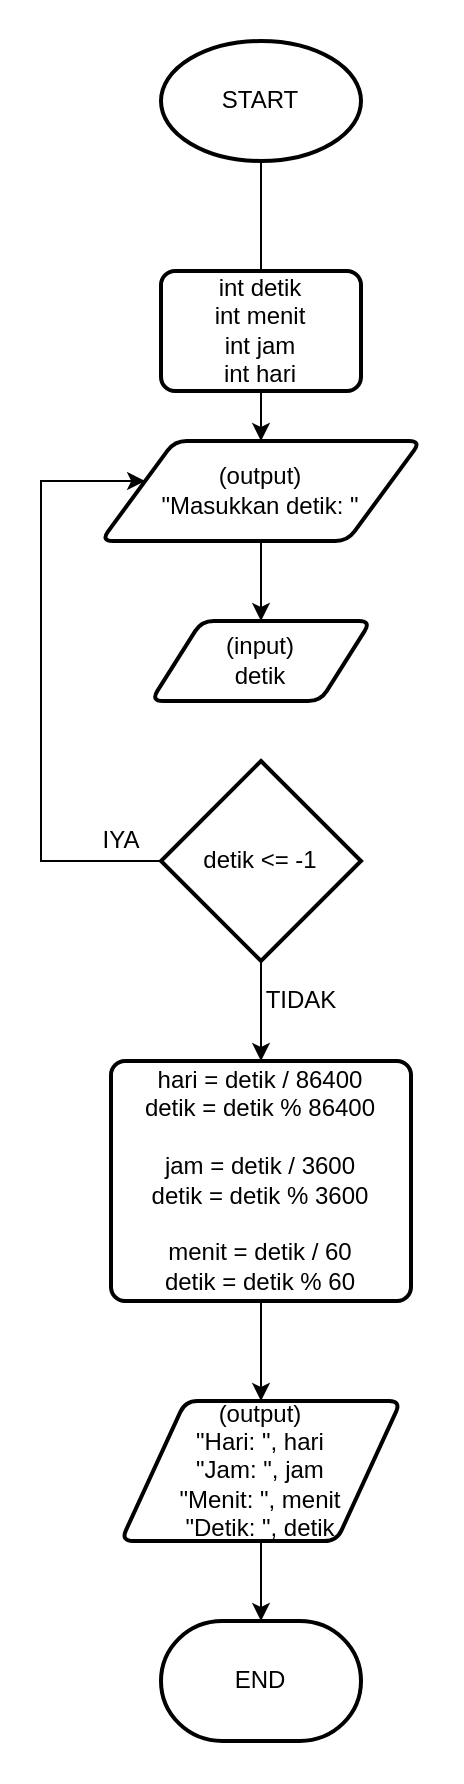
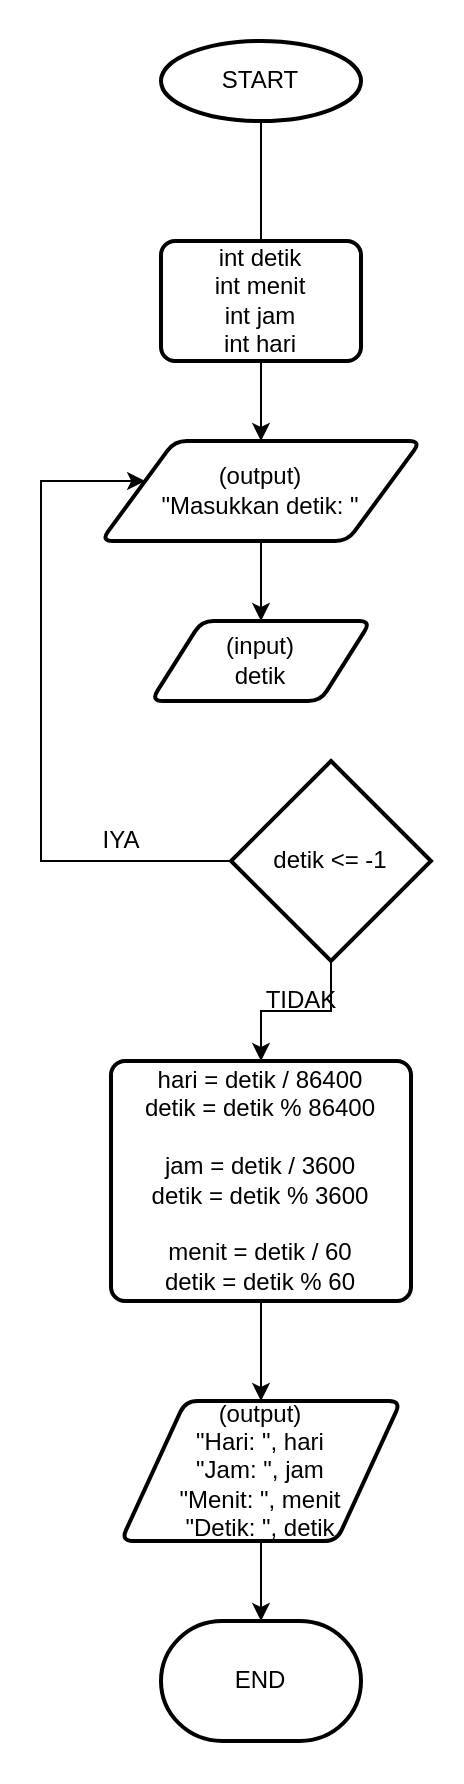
node "START": size 200x120 -> 200x80
node "int detik int menit int jam int hari": moved (261, 331) -> (261, 301)
node "detik <= -1": moved (261, 861) -> (331, 861)
